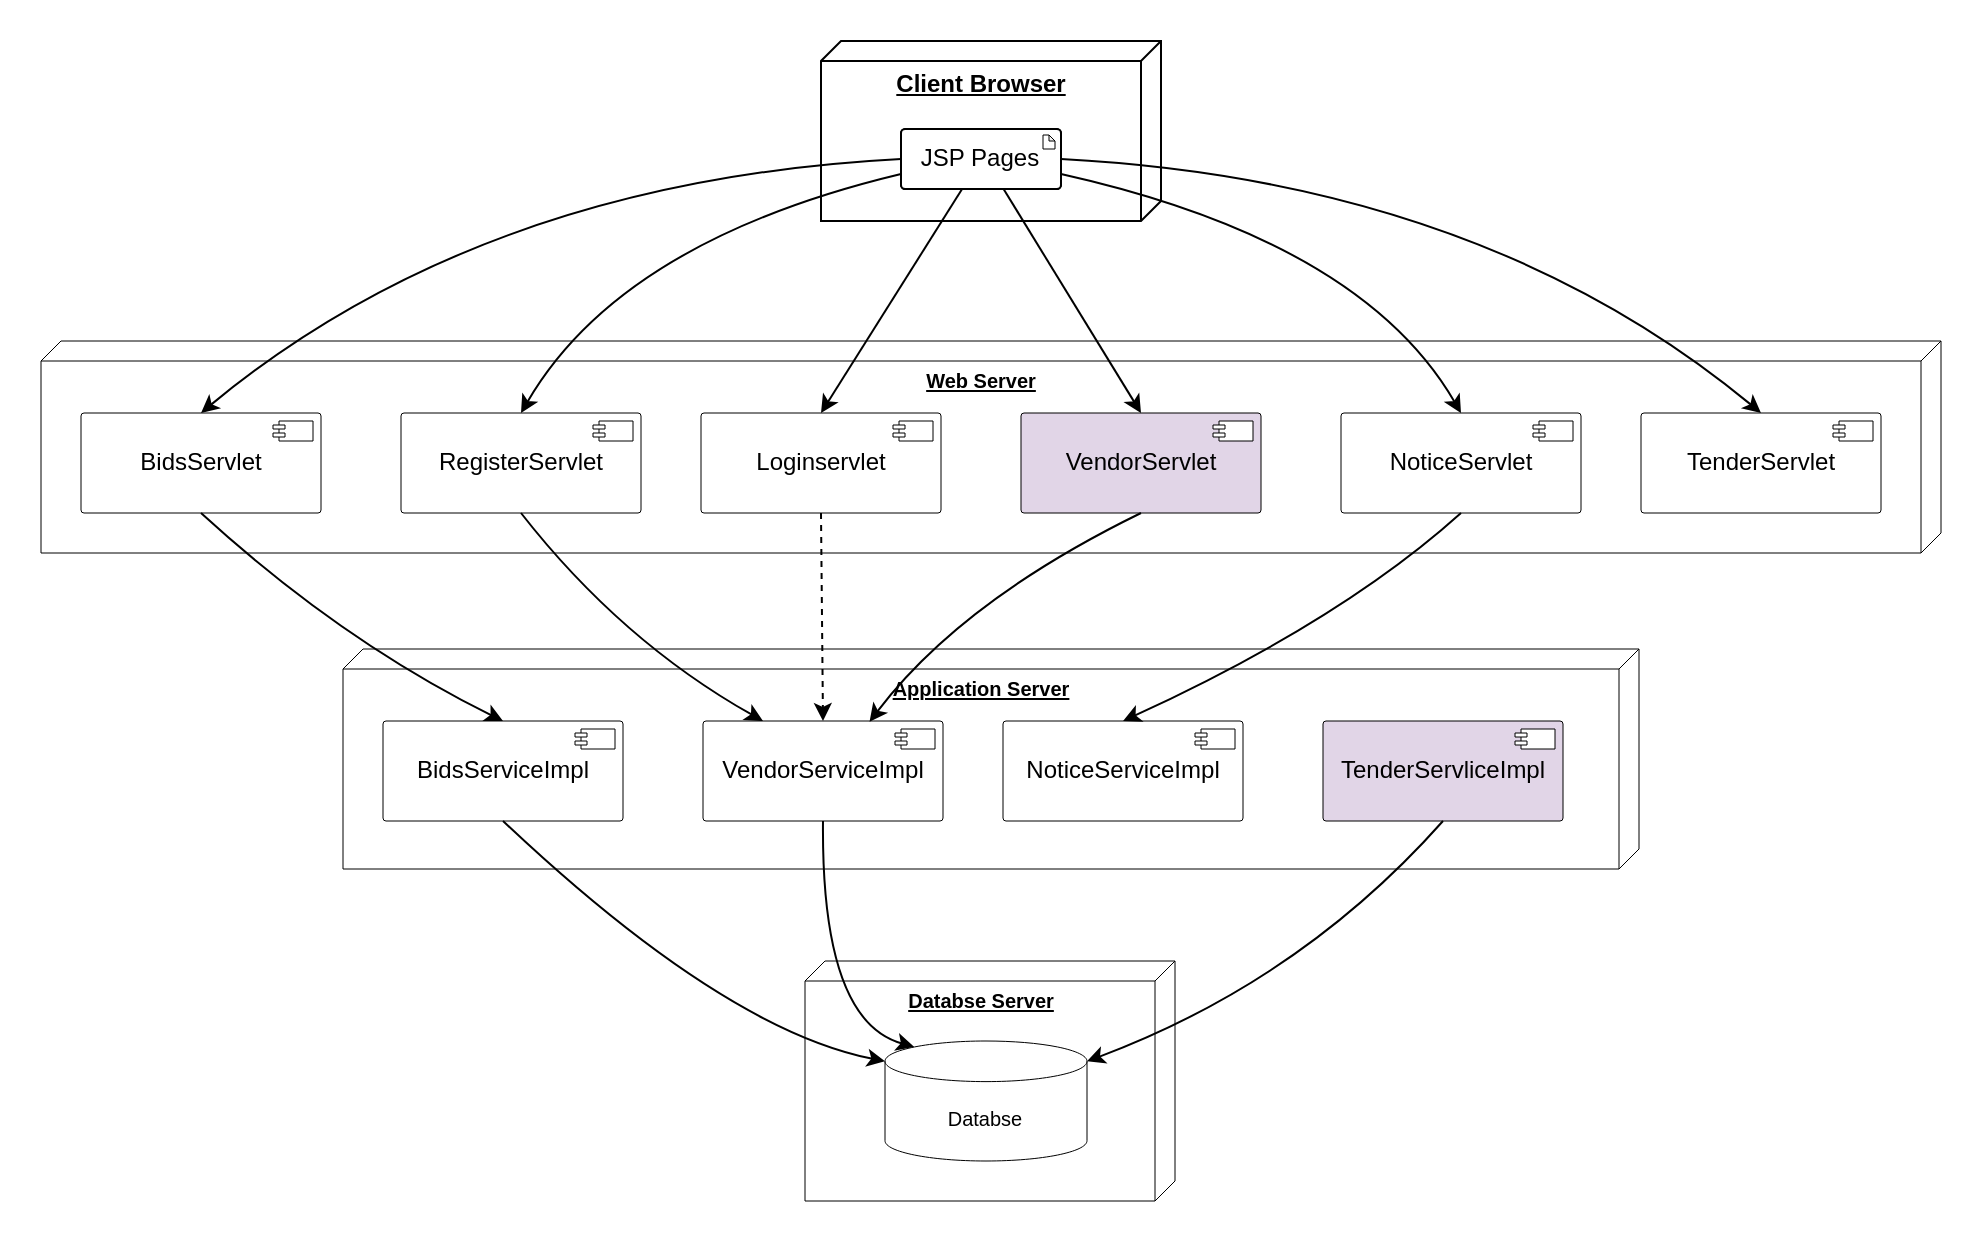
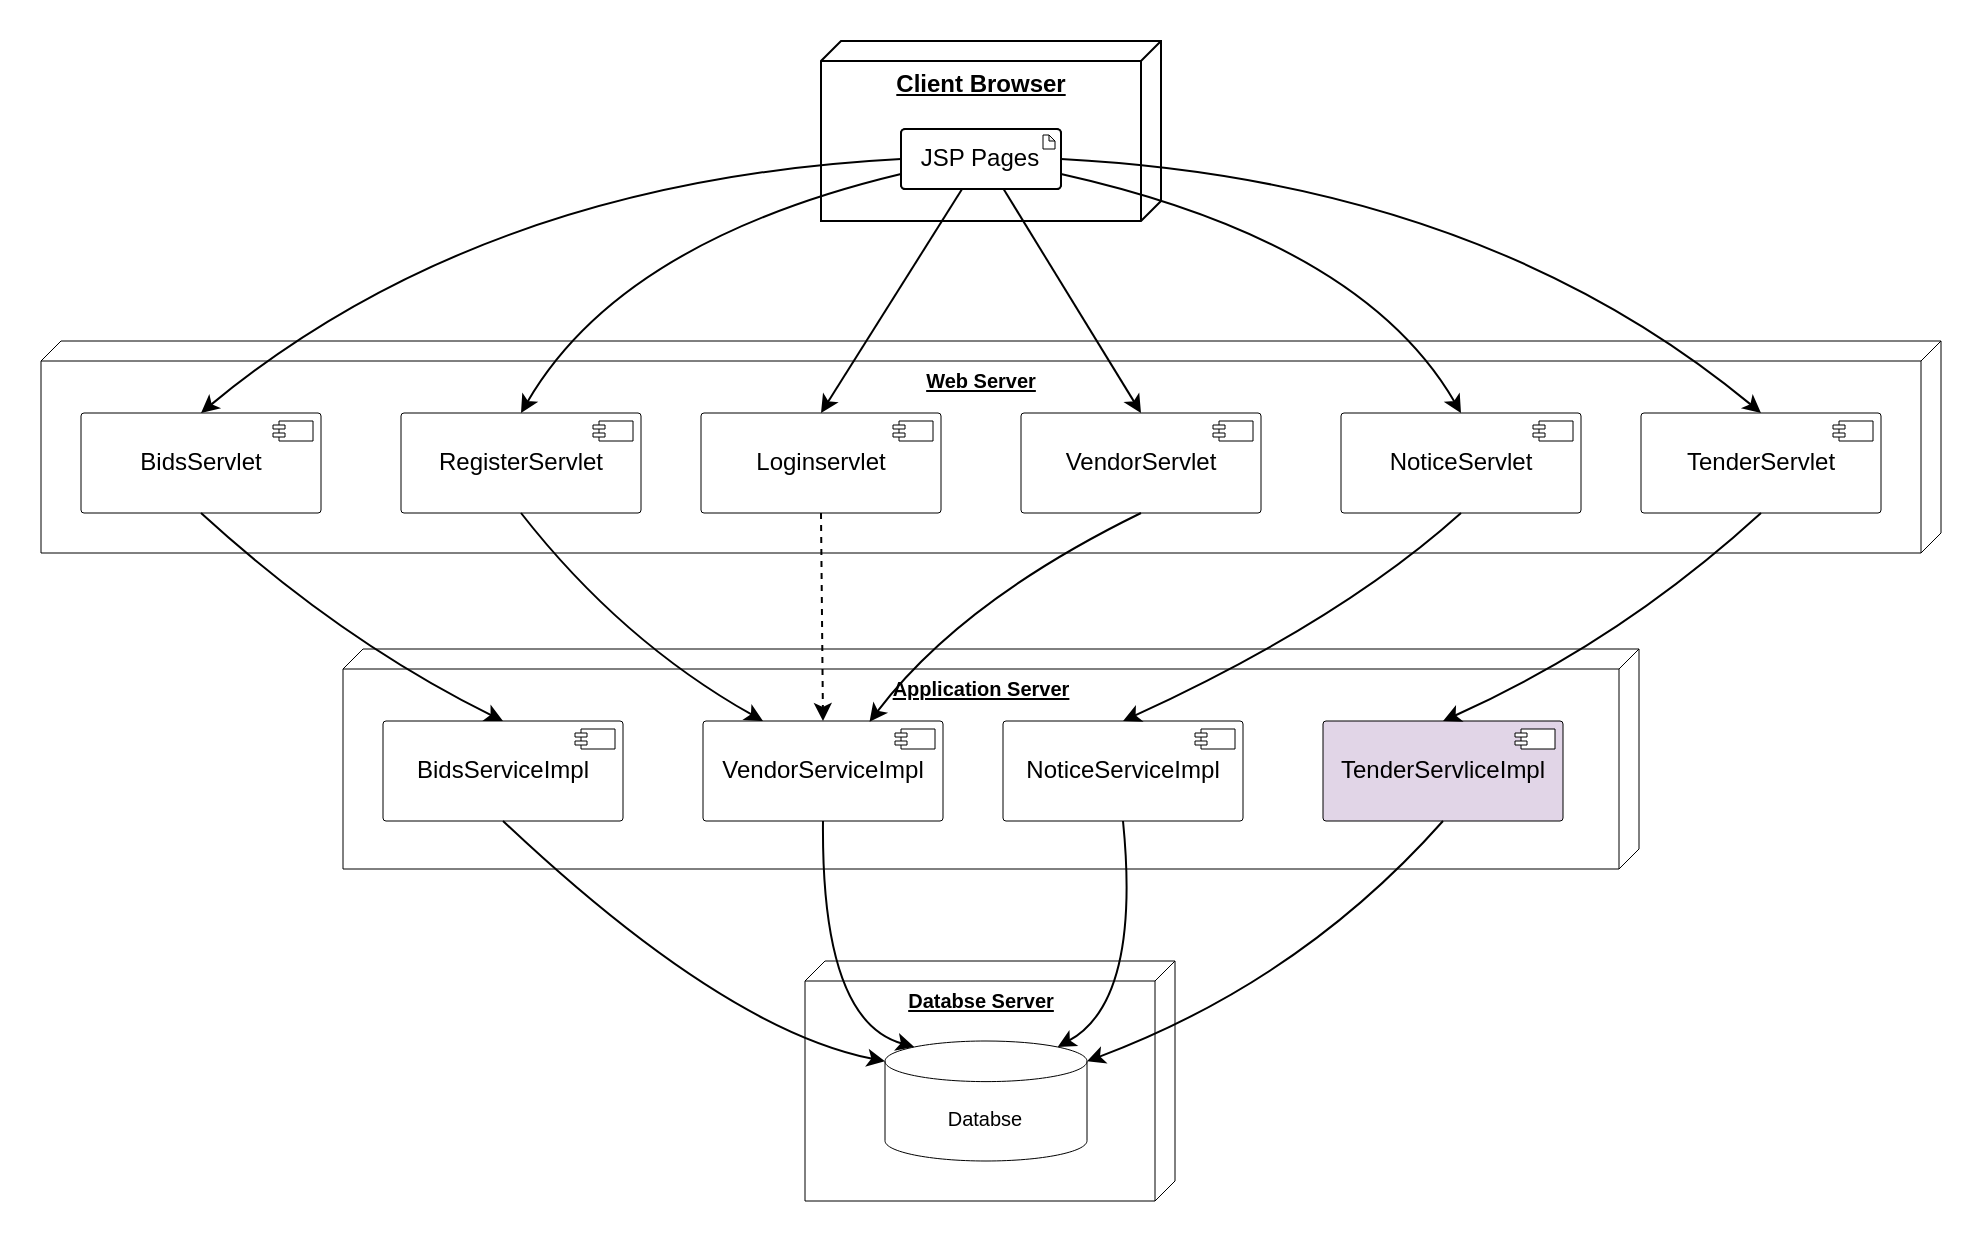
node "VendorServlet": fillcolor #e1d5e7 -> #ffffff
edge "TenderServlet" -> "TenderServliceImpl": added
edge "NoticeServiceImpl" -> "Databse": added
